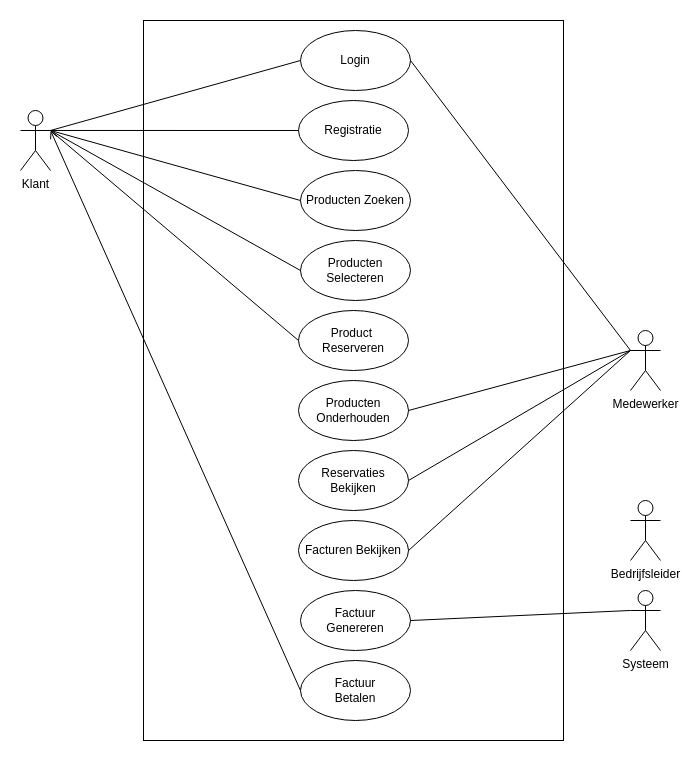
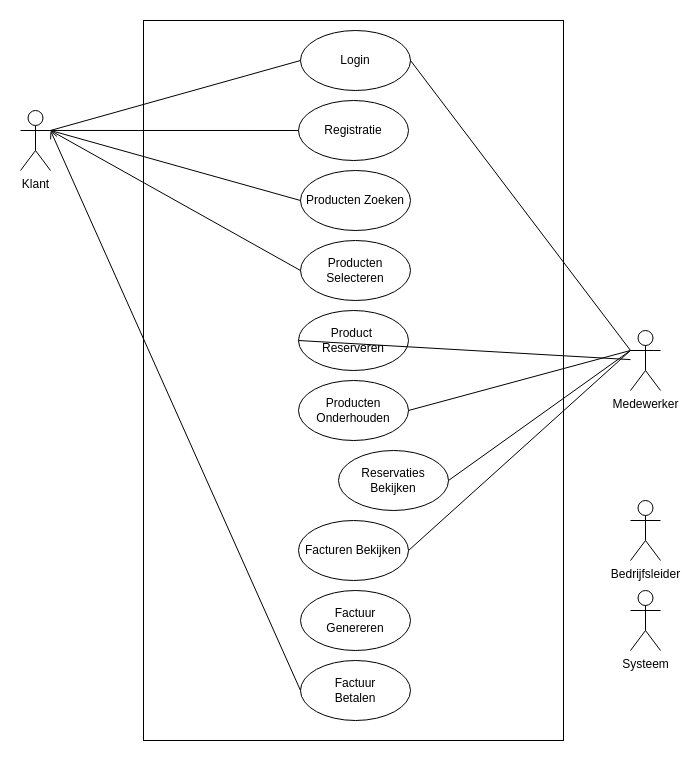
edge "Klant" -- "Product Reserveren": now "Medewerker" -- "Product Reserveren"
node "Reservaties Bekijken": moved (354, 481) -> (394, 481)
edge "Factuur Genereren" -- "Systeem": removed
